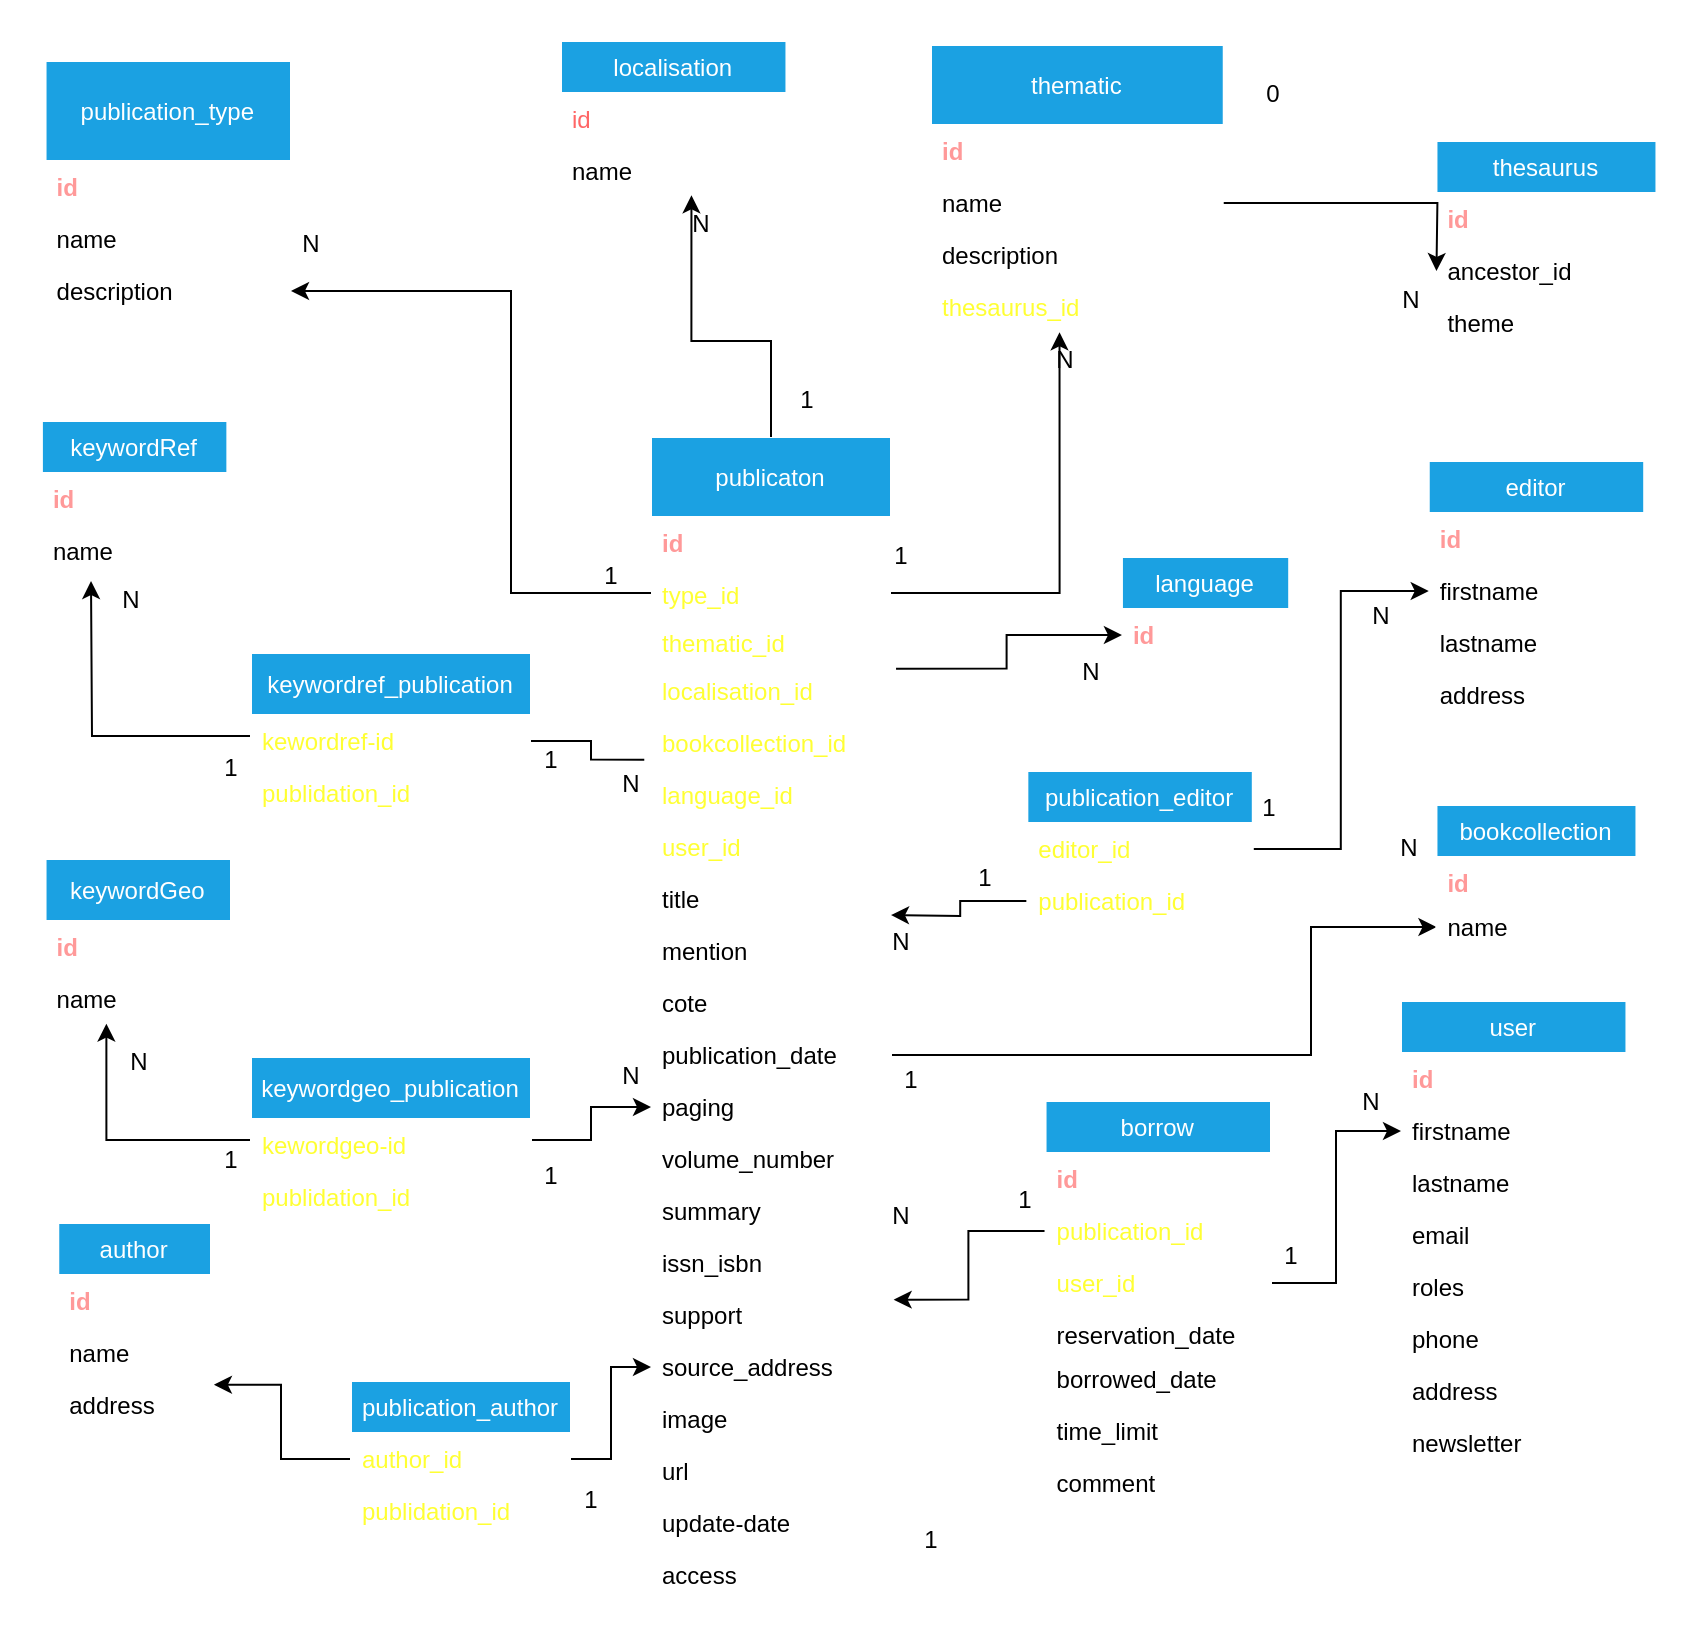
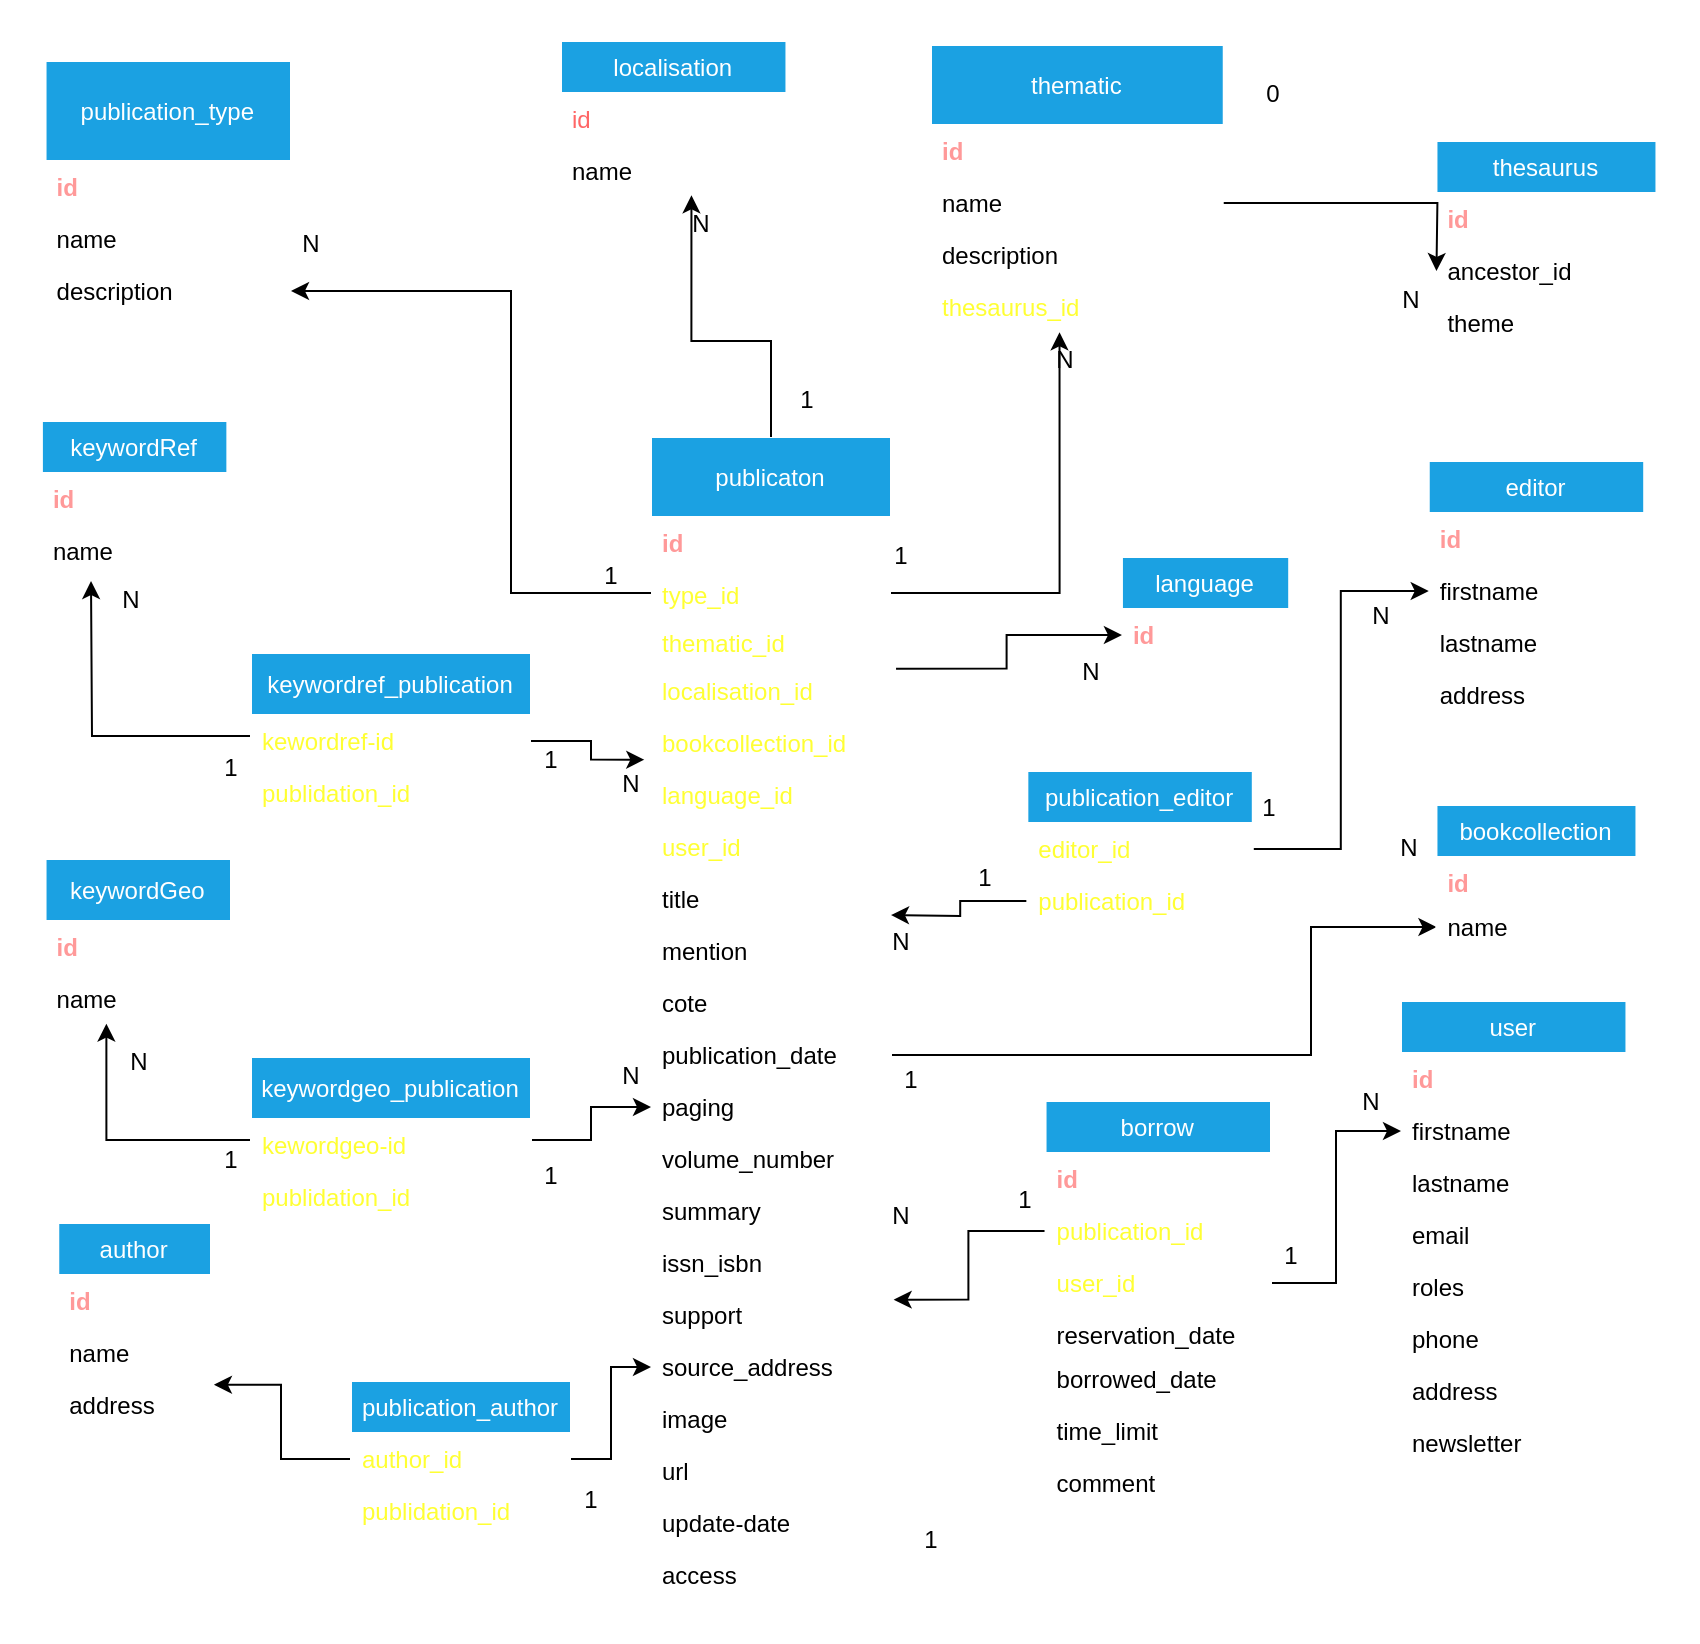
edge "kewordref-id" -- "bookcollection_id": arrowhead none -> classic
